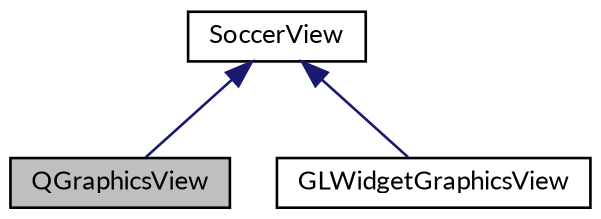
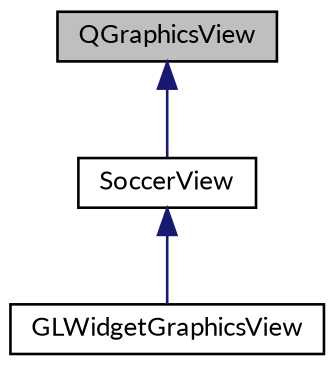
edge "QGraphicsView" -> "SoccerView": reversed
